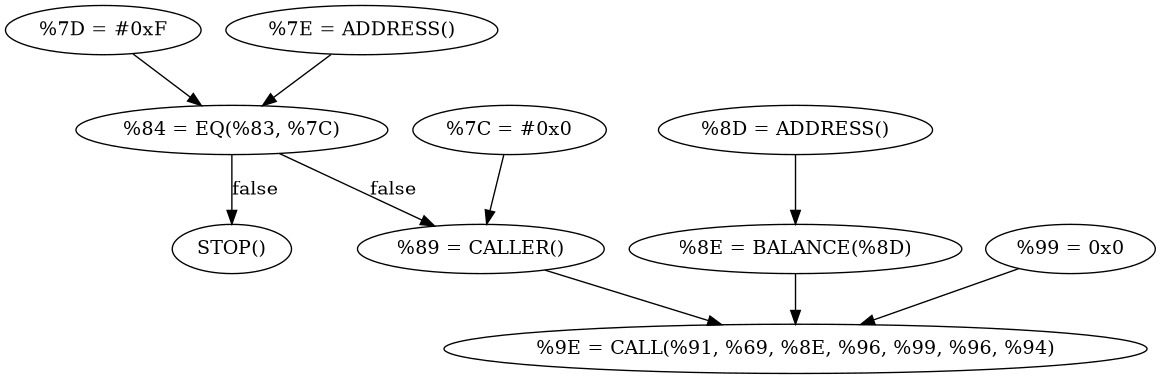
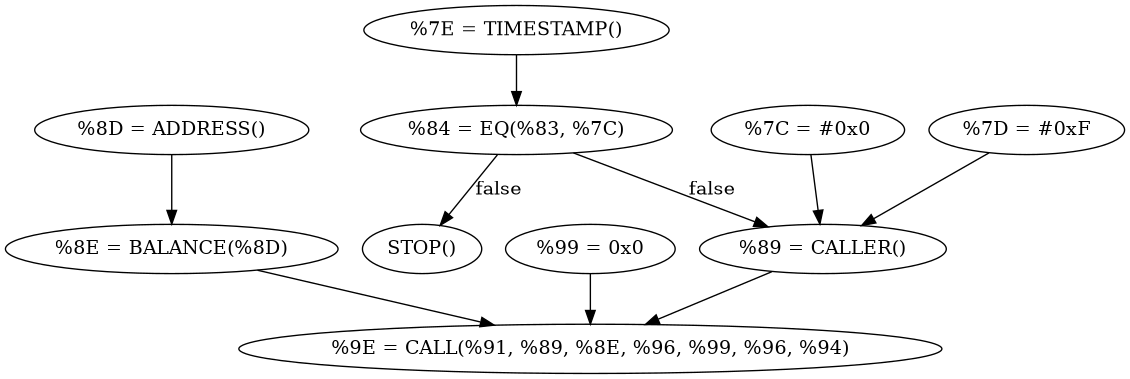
node "%7E = ADDRESS()": label "%7E = ADDRESS()" -> "%7E = TIMESTAMP()"
edge "%7D = #0xF" -> "%84 = EQ(%83, %7C)": now "%7D = #0xF" -> "%89 = CALLER()"
node "%9E = CALL(%91, %69, %8E, %96, %99, %96, %94)": label "%9E = CALL(%91, %69, %8E, %96, %99, %96, %94)" -> "%9E = CALL(%91, %89, %8E, %96, %99, %96, %94)"
